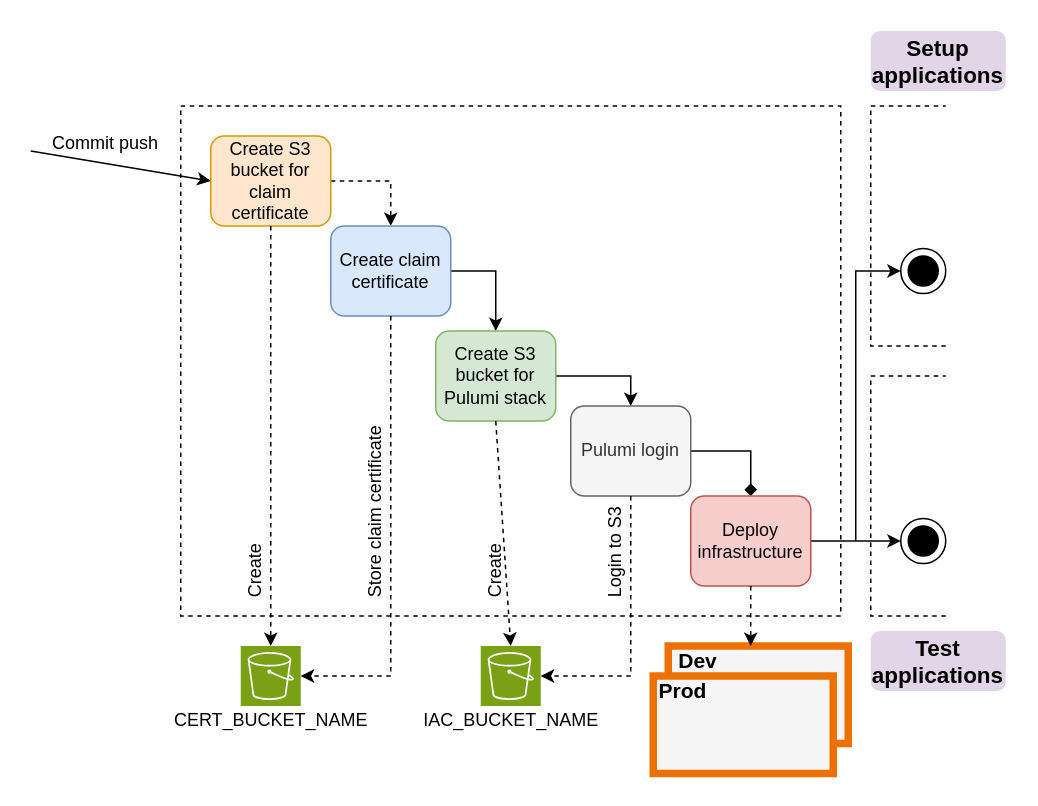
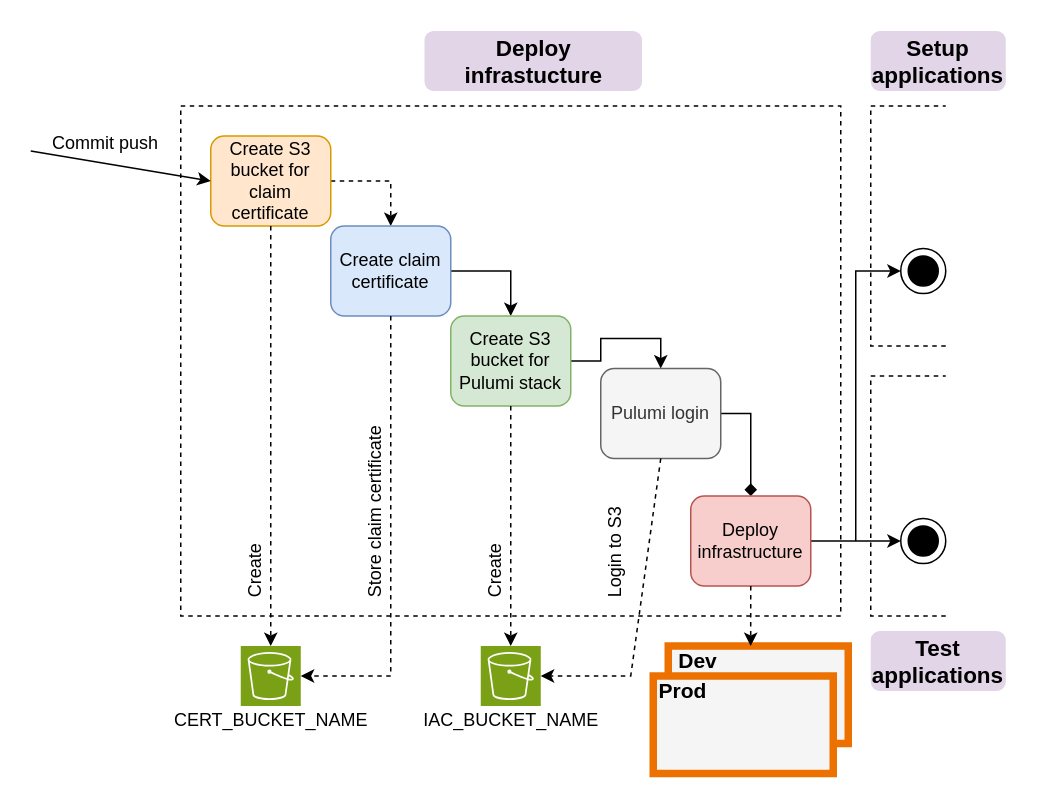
node "Deploy infrastucture": added
node "Create S3 bucket for Pulumi stack": moved (496, 376) -> (511, 361)
node "Pulumi login": moved (631, 451) -> (661, 413)
